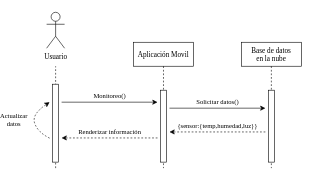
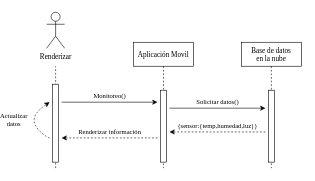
node "Usuario": label "Usuario" -> "Renderizar"
